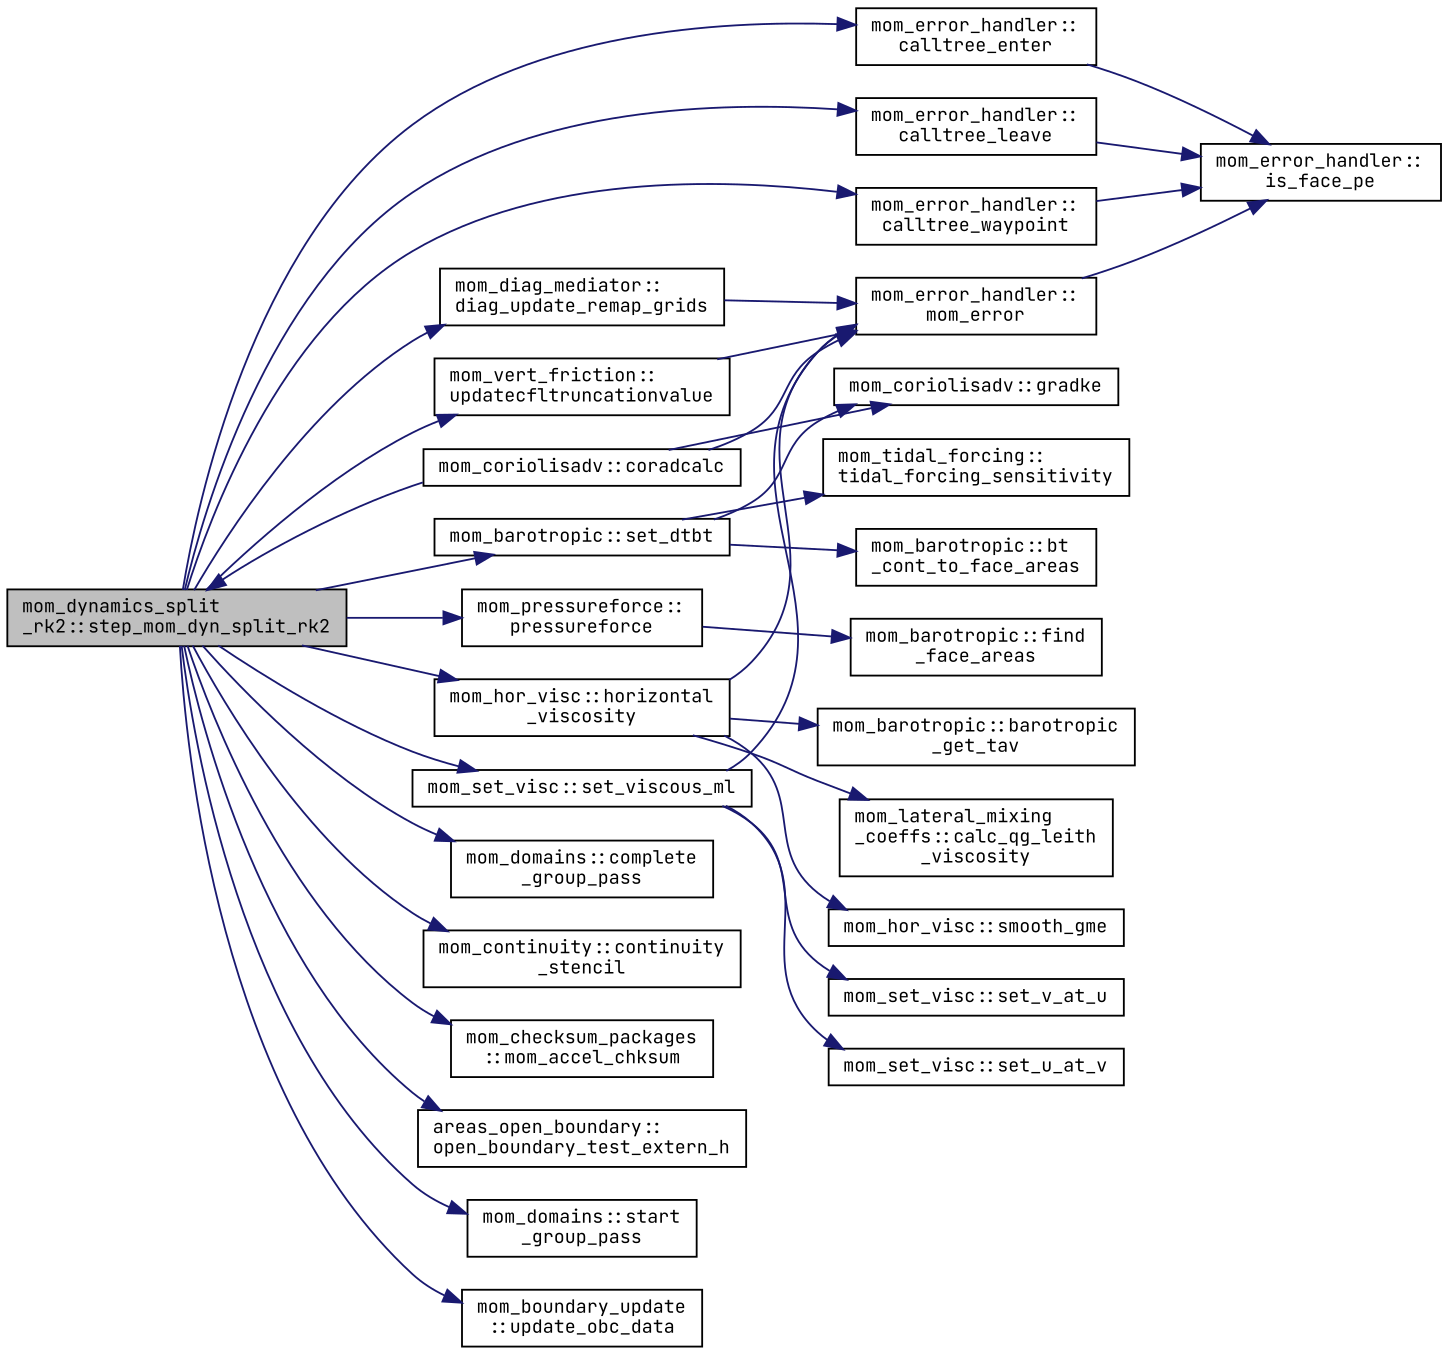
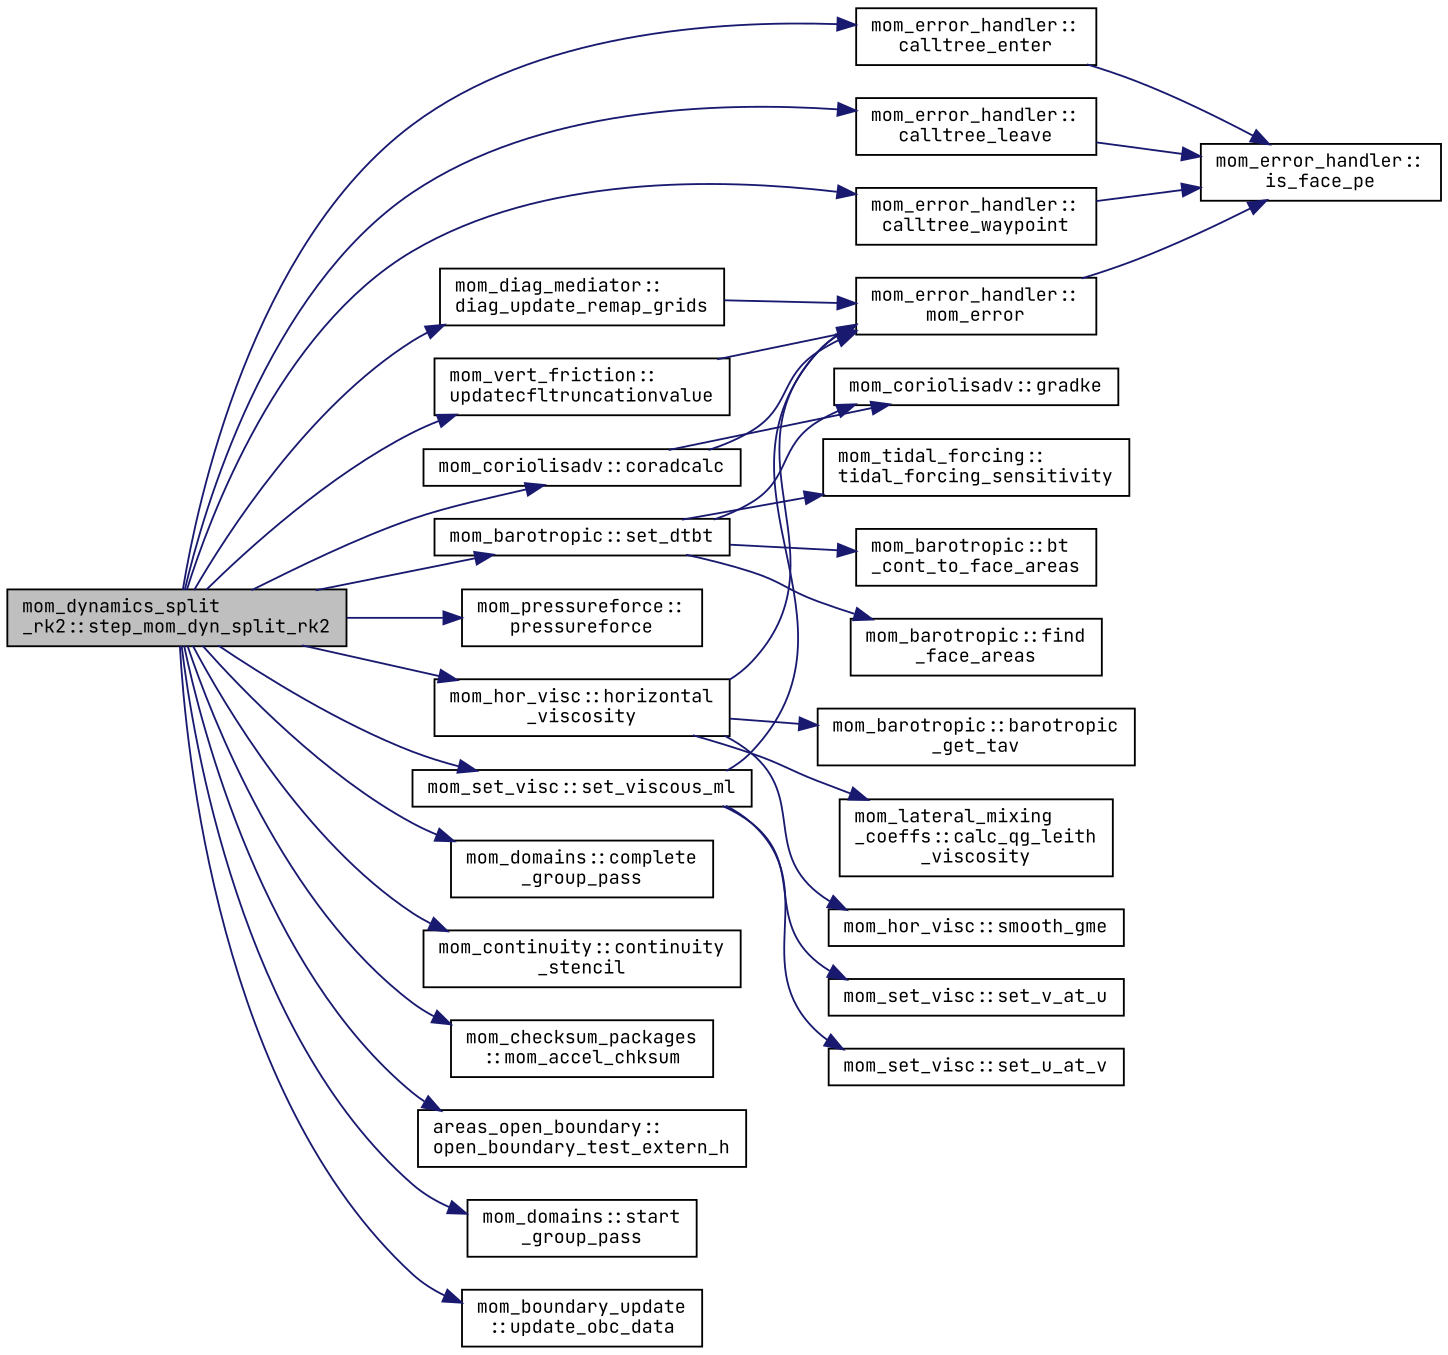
edge "mom_coriolisadv::coradcalc" -> "mom_dynamics_split _rk2::step_mom_dyn_split_rk2": reversed
edge "mom_pressureforce:: pressureforce" -> "mom_barotropic::find _face_areas": now "mom_barotropic::set_dtbt" -> "mom_barotropic::find _face_areas"
